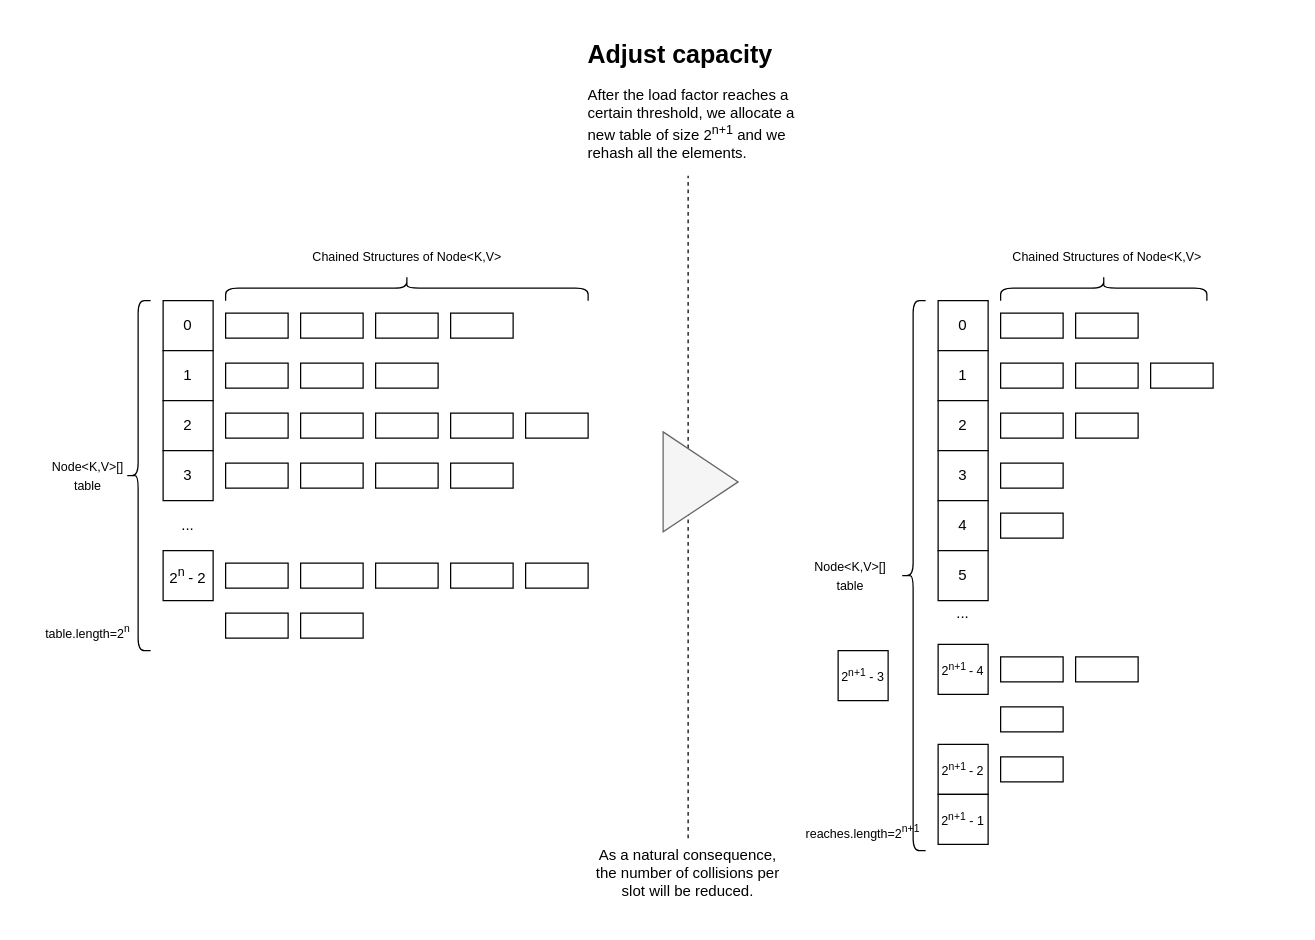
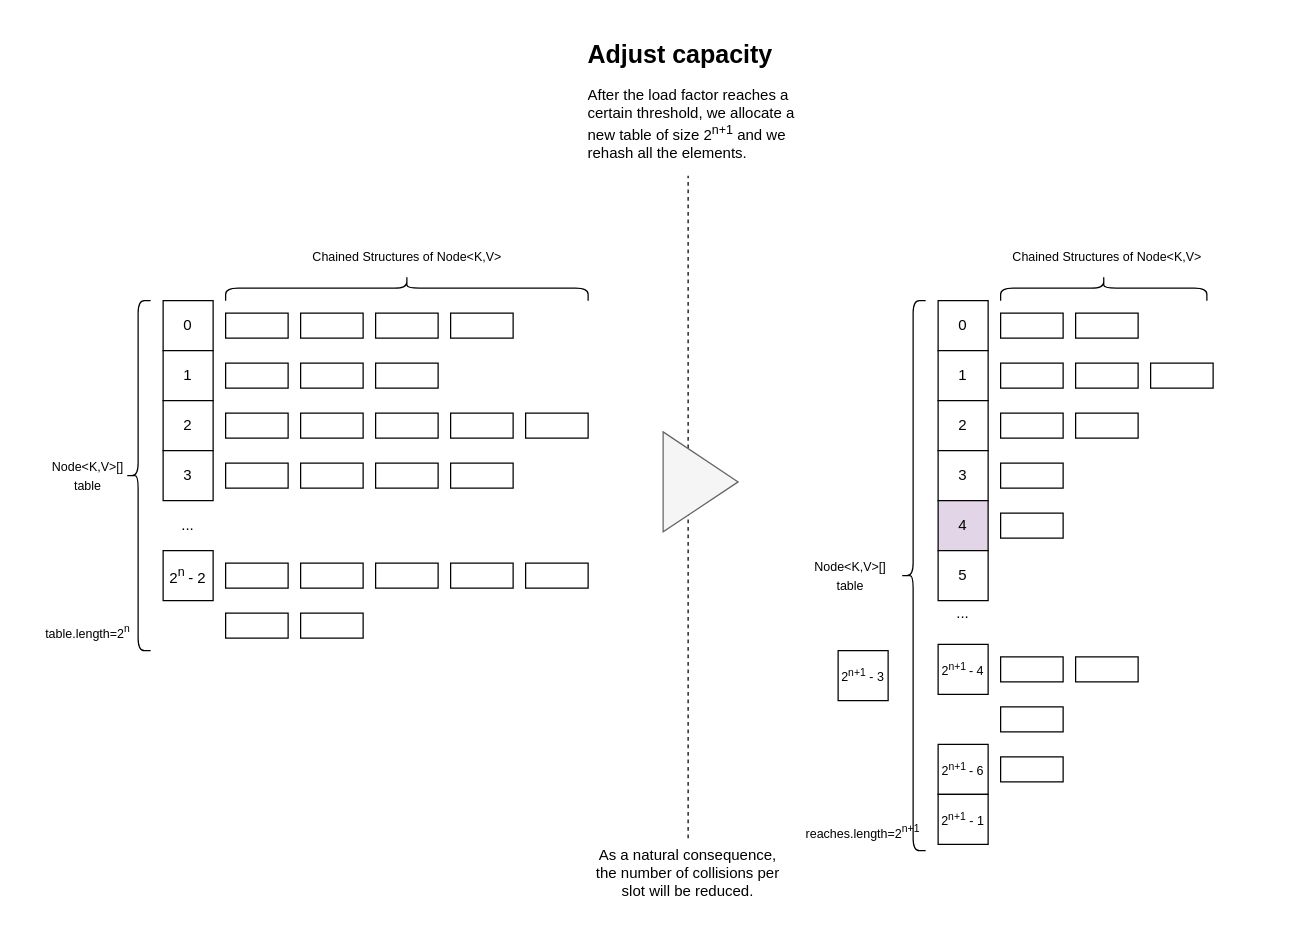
node "4": fillcolor #ffffff -> #e1d5e7
node "2n+1 - 2": label "2n+1 - 2" -> "2n+1 - 6"
